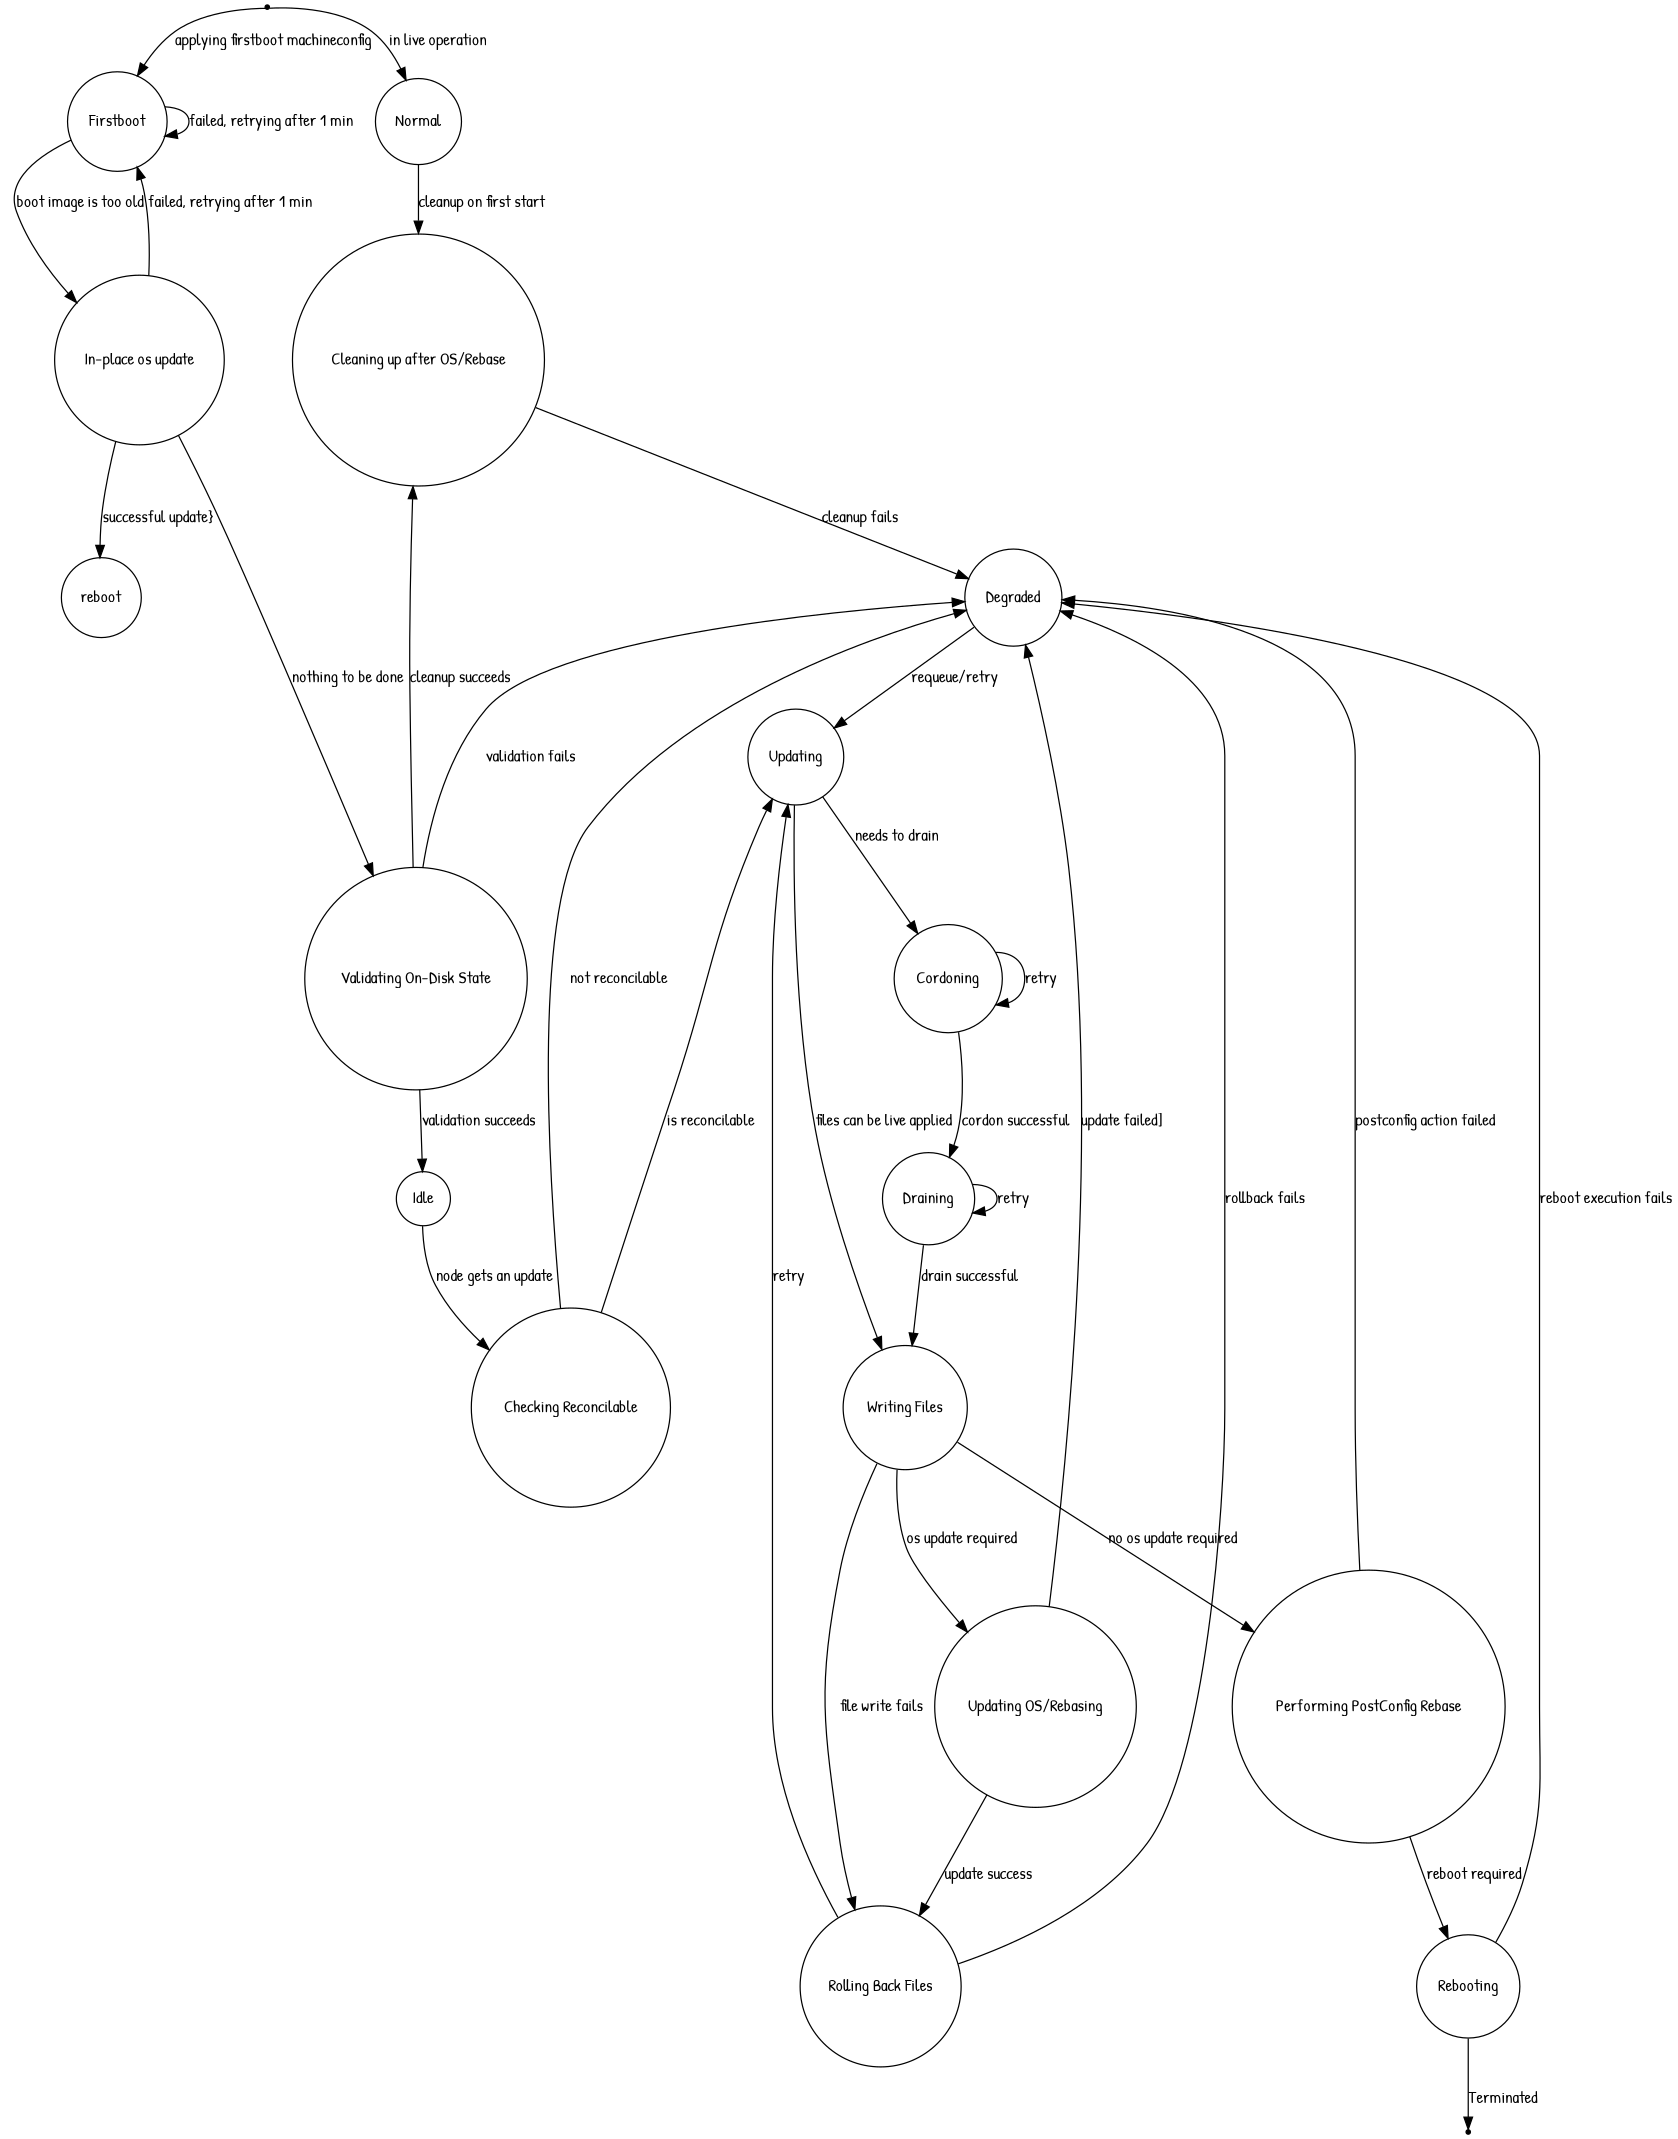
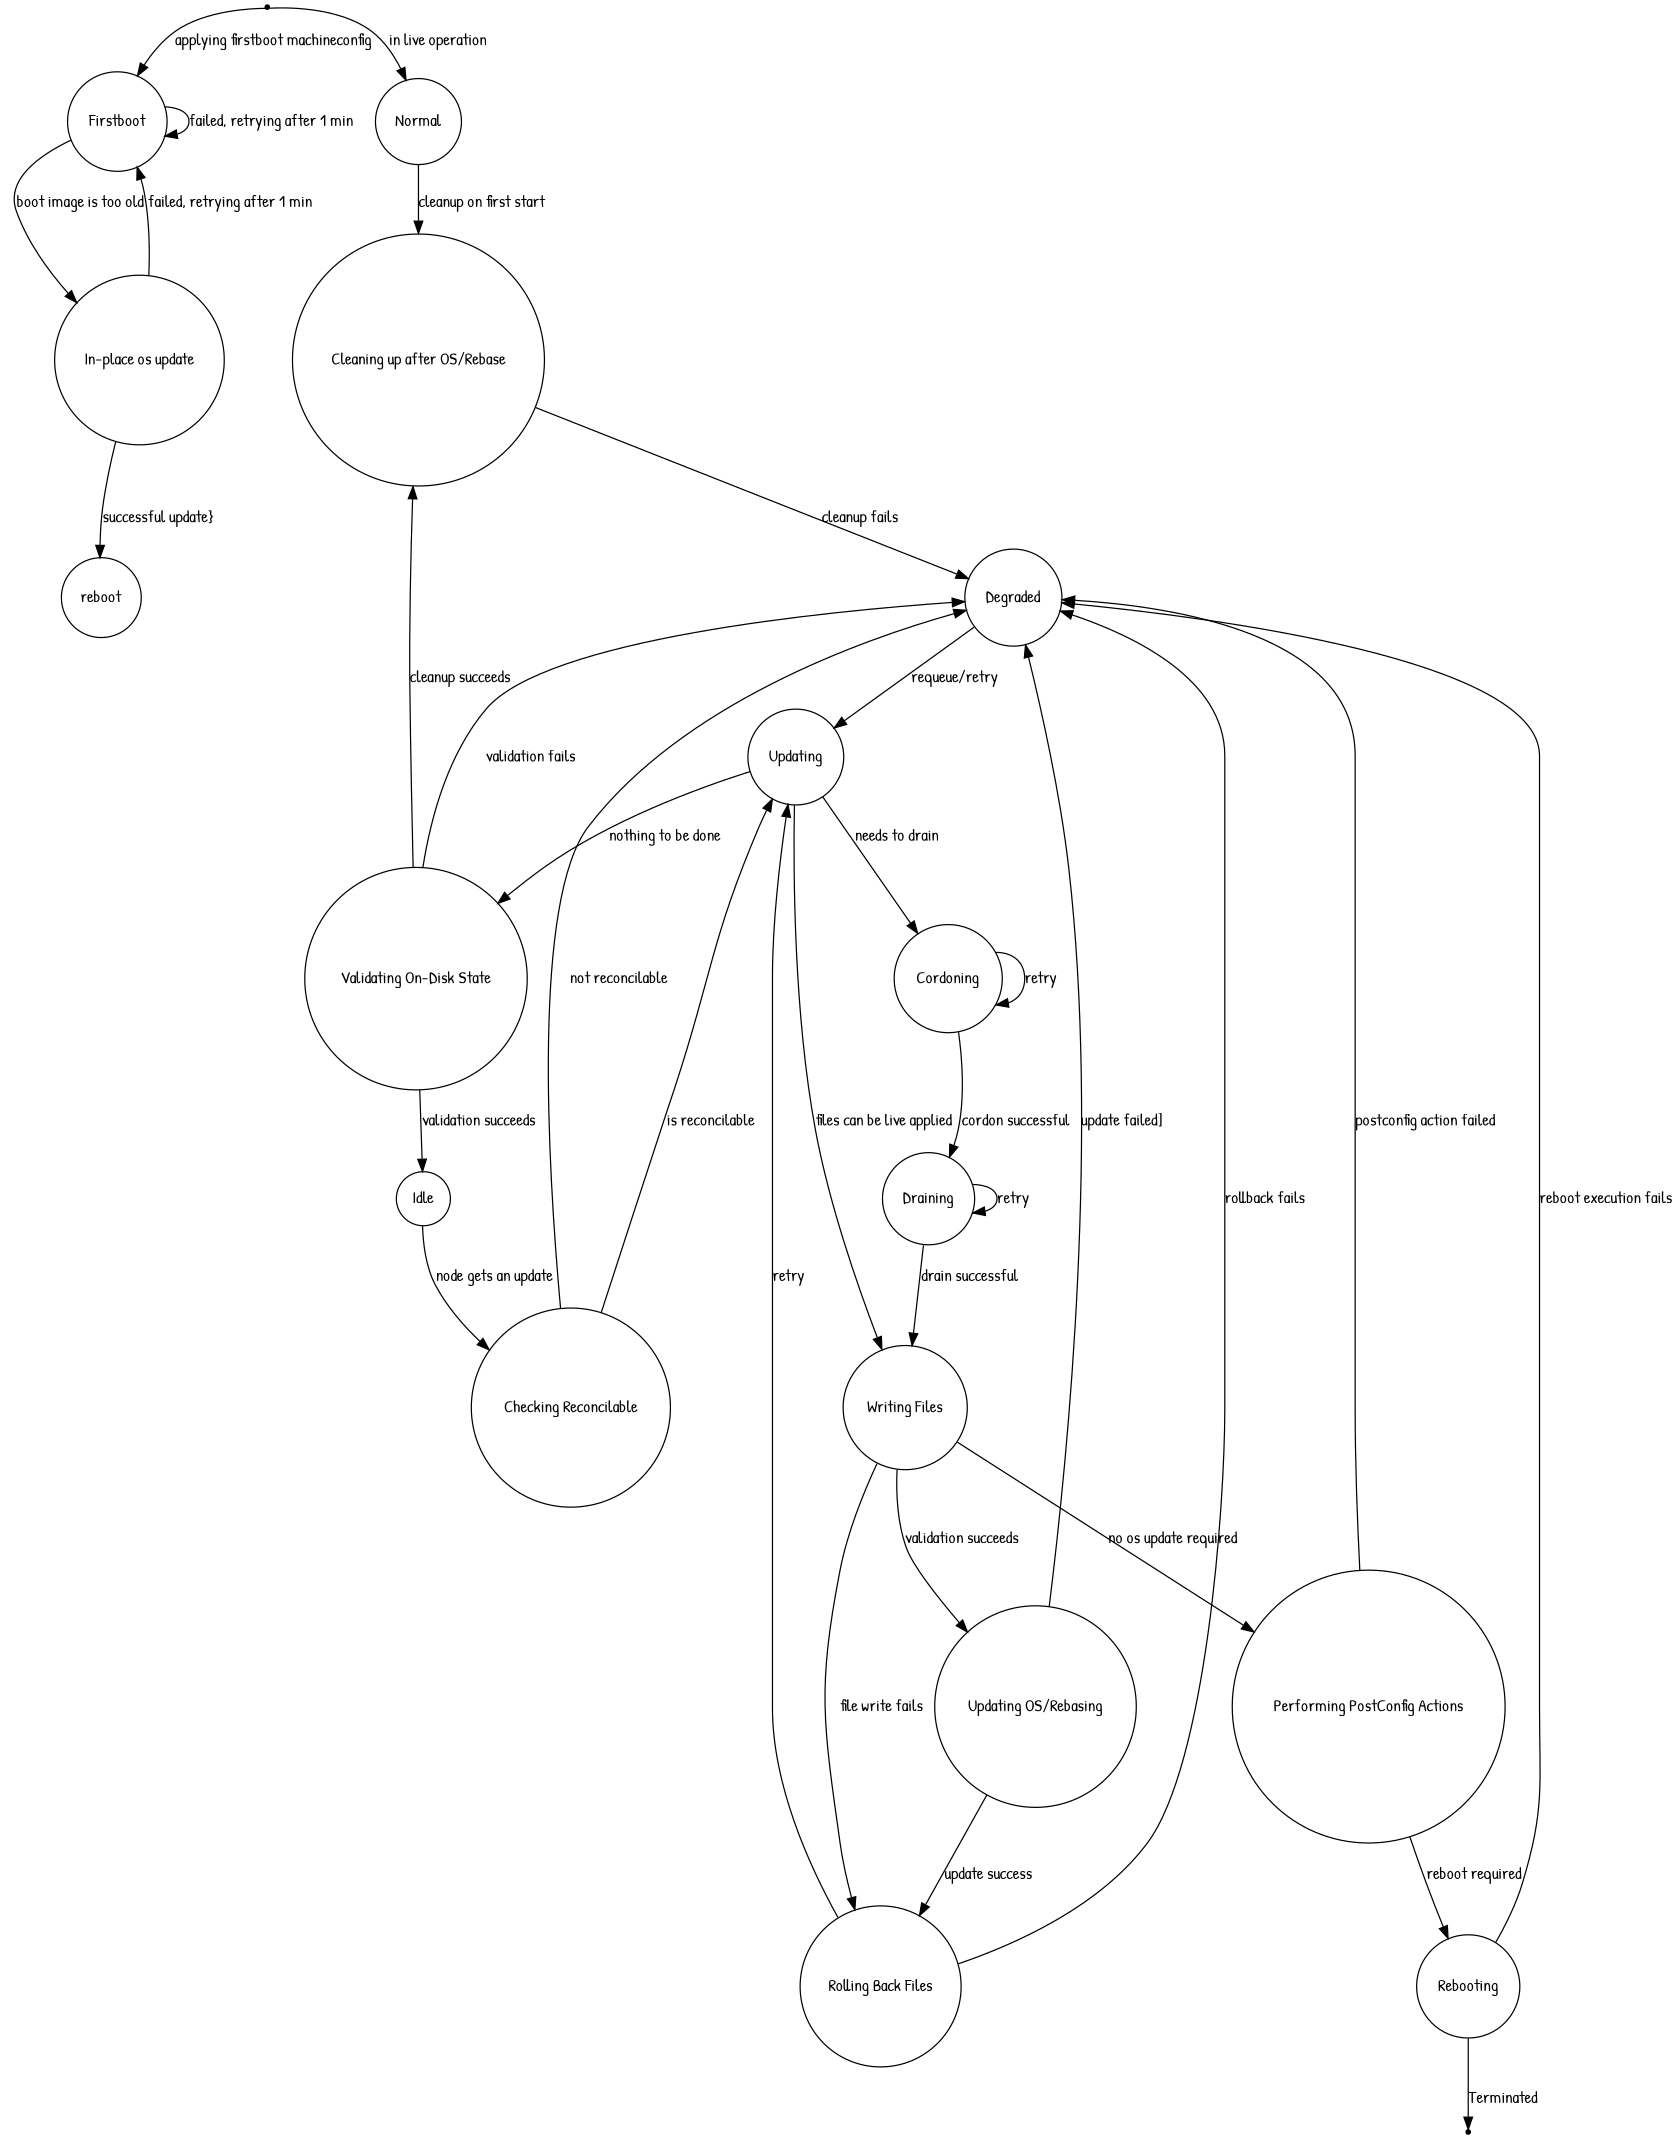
edge "In-place os update" -> "Validating On-Disk State": now "Updating" -> "Validating On-Disk State"
edge "Writing Files" -> "Updating OS/Rebasing": label "os update required" -> "validation succeeds"
node "Performing PostConfig Rebase": label "Performing PostConfig Rebase" -> "Performing PostConfig Actions"
